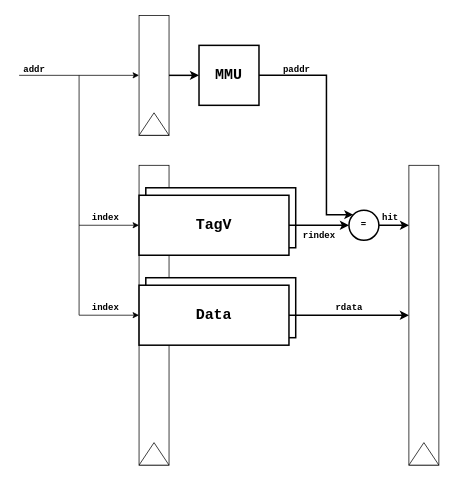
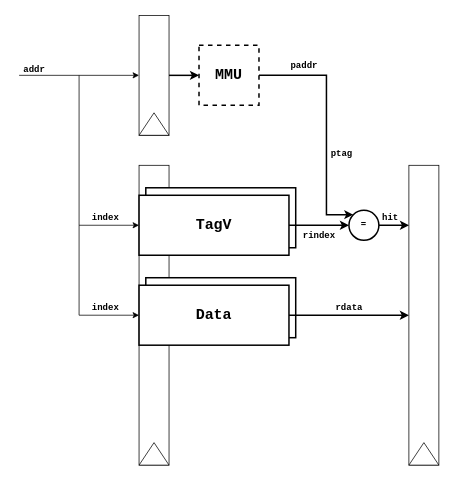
node "paddr": moved (297, 70) -> (304, 66)
node "MMU": style solid -> dashed
node "ptag": added
